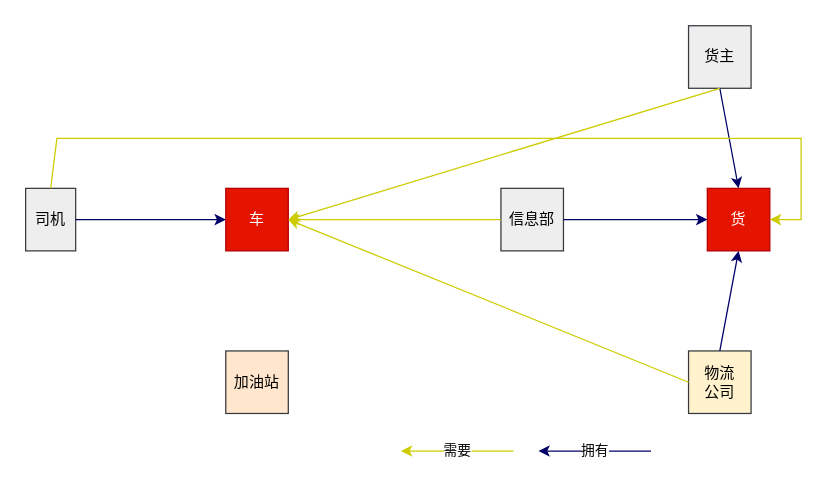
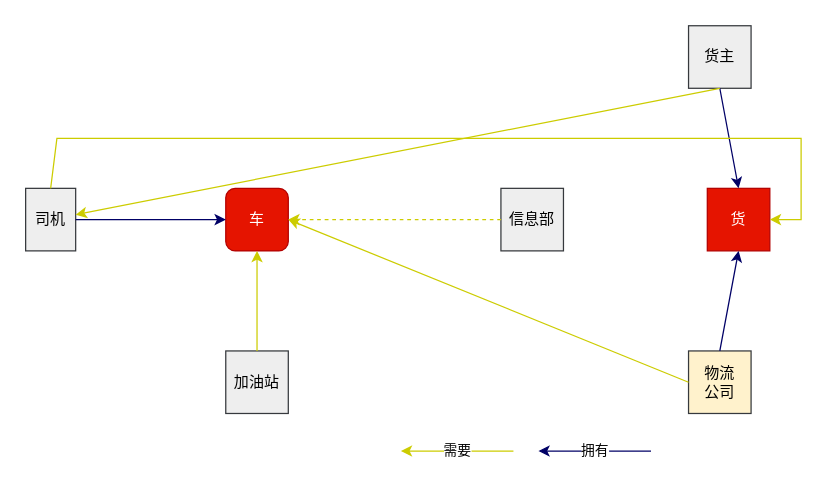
edge "货主" -> "车": now "货主" -> "司机"
node "车": shape rectangle -> rounded rectangle
edge "信息部" -> "车": style solid -> dashed
edge "信息部" -> "货": removed
edge "加油站" -> "车": added
node "加油站": fillcolor #ffe6cc -> #eeeeee
